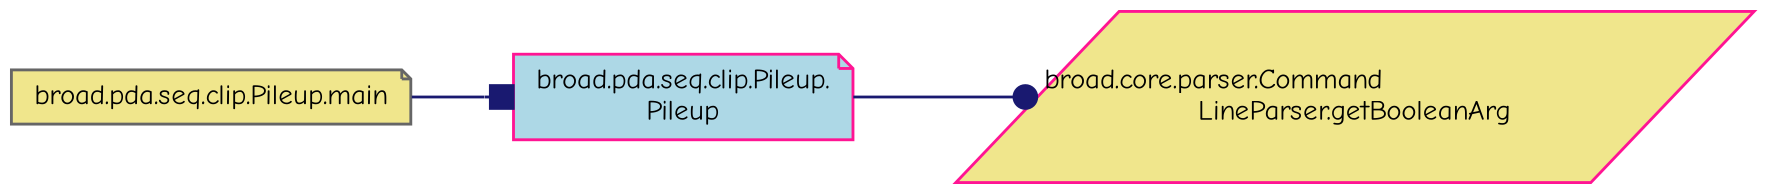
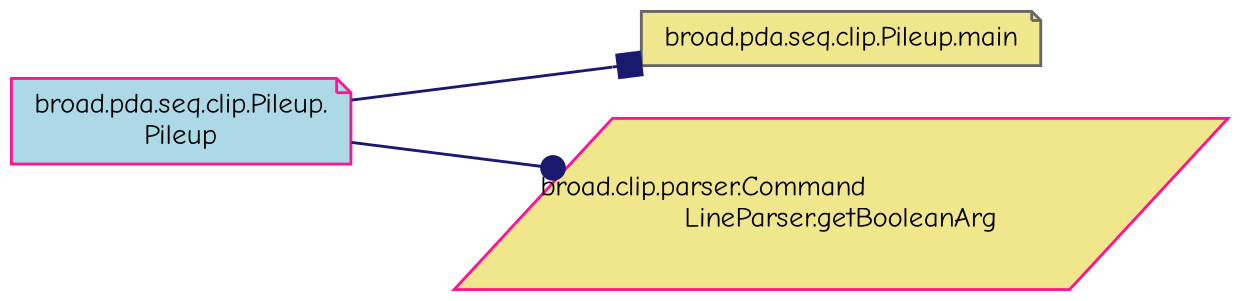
edge "broad.pda.seq.clip.Pileup.main" -> "broad.pda.seq.clip.Pileup. Pileup": reversed
node "broad.core.parser.Command LineParser.getBooleanArg": label "broad.core.parser.Command LineParser.getBooleanArg" -> "broad.clip.parser.Command LineParser.getBooleanArg"
